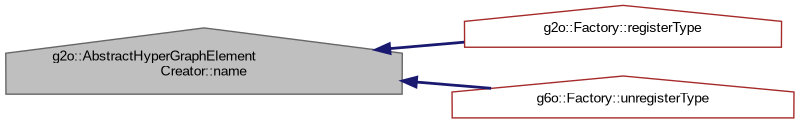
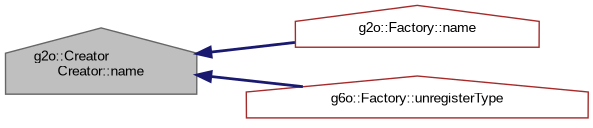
node "g2o::Factory::registerType": label "g2o::Factory::registerType" -> "g2o::Factory::name"
node "g2o::AbstractHyperGraphElement Creator::name": label "g2o::AbstractHyperGraphElement Creator::name" -> "g2o::Creator Creator::name"
